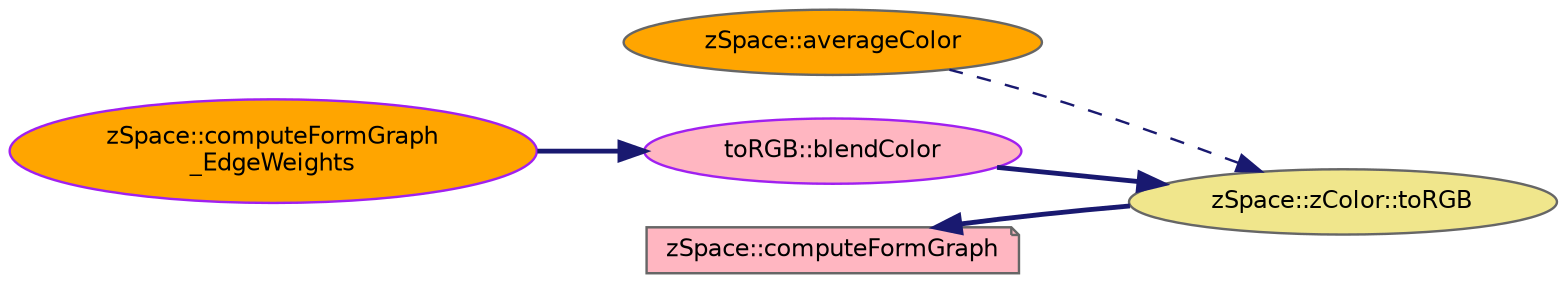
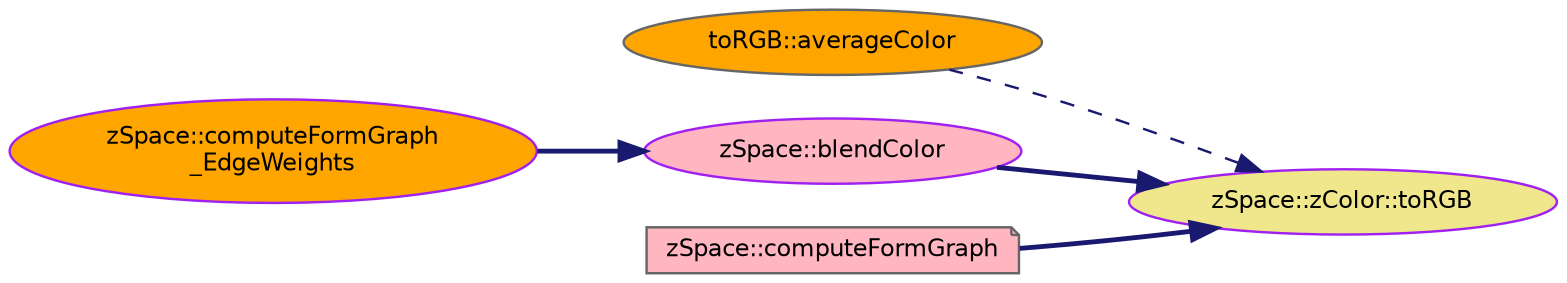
node "zSpace::averageColor": label "zSpace::averageColor" -> "toRGB::averageColor"
node "toRGB::blendColor": label "toRGB::blendColor" -> "zSpace::blendColor"
node "zSpace::zColor::toRGB": color gray40 -> purple
edge "zSpace::zColor::toRGB" -> "zSpace::computeFormGraph": reversed
